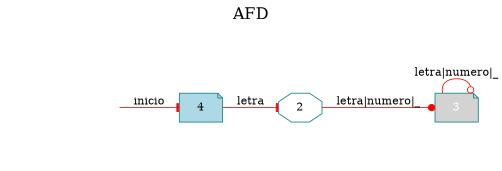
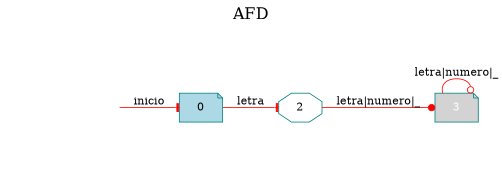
node "4": label "4" -> "0"
